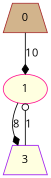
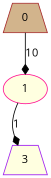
edge "1" -> "3": label "8" -> "1"
edge "3" -> "1": removed, label "1"
